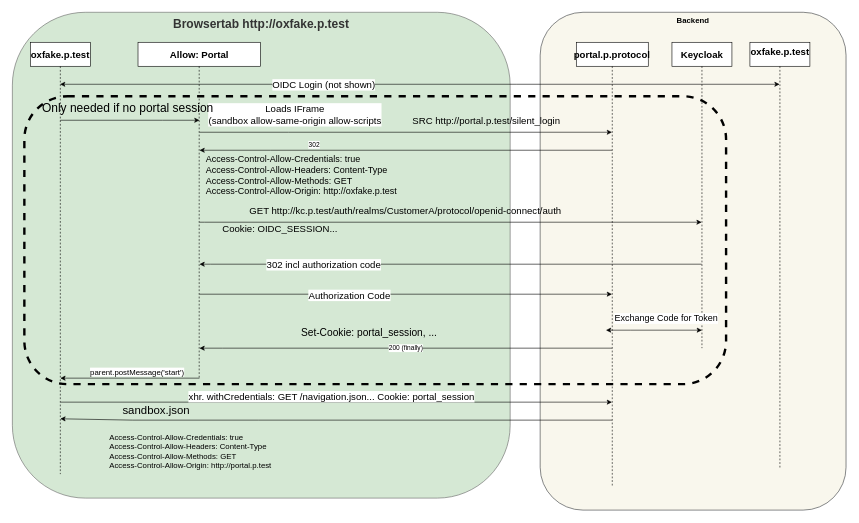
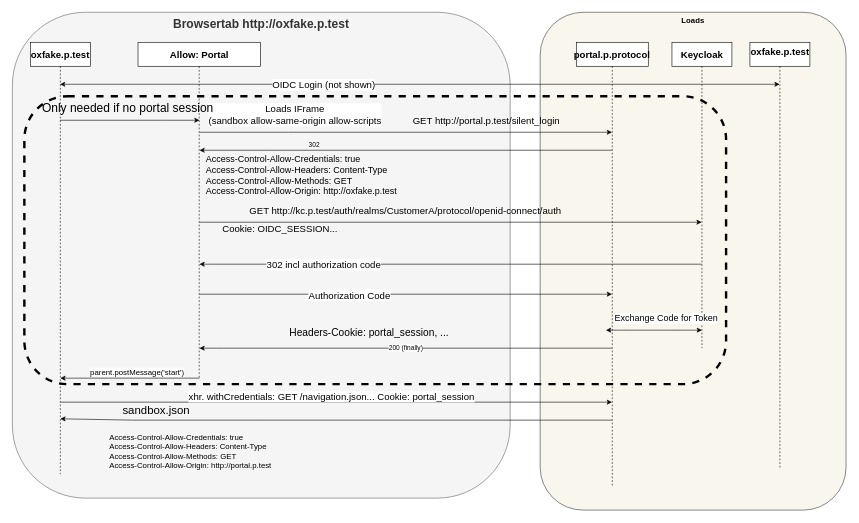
node "Backend": label "Backend" -> "Loads"
node "SRC http://portal.p.test/silent_login": label "SRC http://portal.p.test/silent_login" -> "GET http://portal.p.test/silent_login"
node "Browsertab http://oxfake.p.test": fillcolor #d5e8d4 -> #f5f5f5
node "Set-Cookie: portal_session, ...": label "Set-Cookie: portal_session, ..." -> "Headers-Cookie: portal_session, ..."
